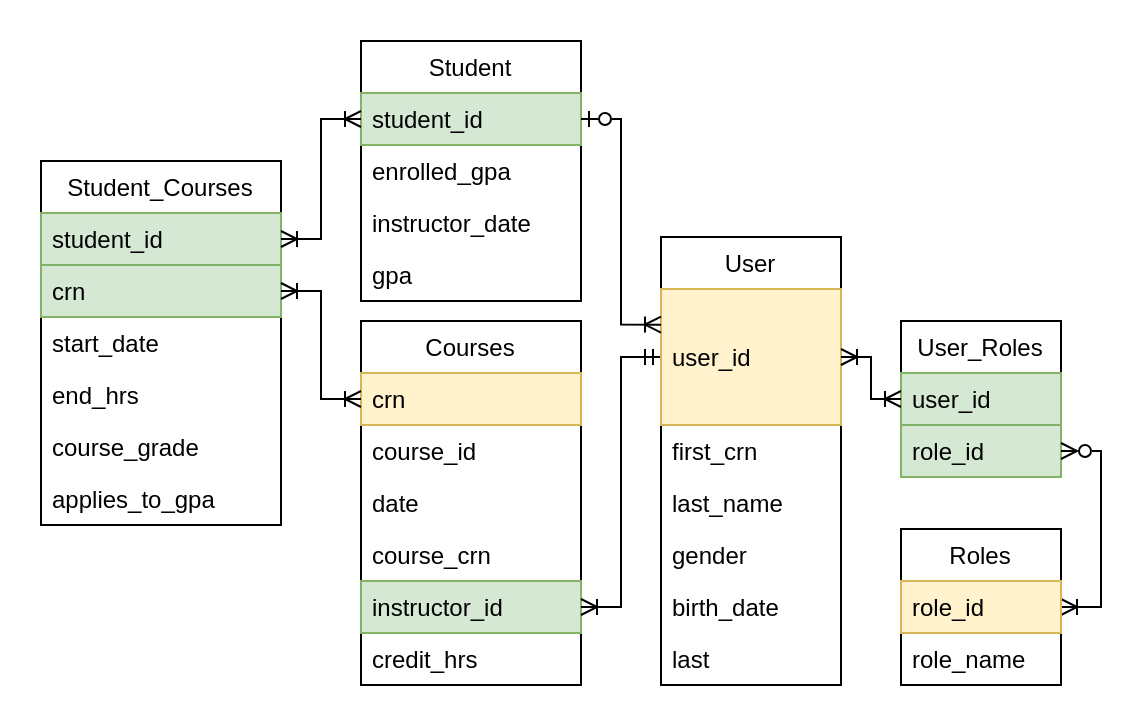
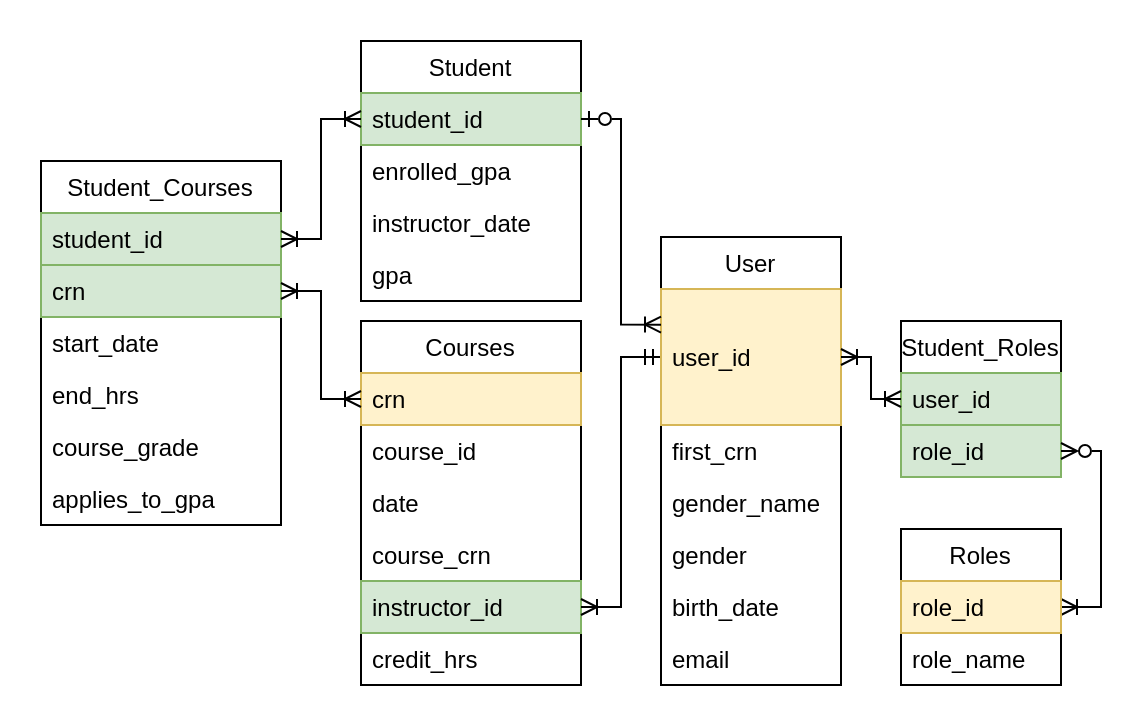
node "User_Roles": label "User_Roles" -> "Student_Roles"
node "last_name": label "last_name" -> "gender_name"
node "last": label "last" -> "email"
